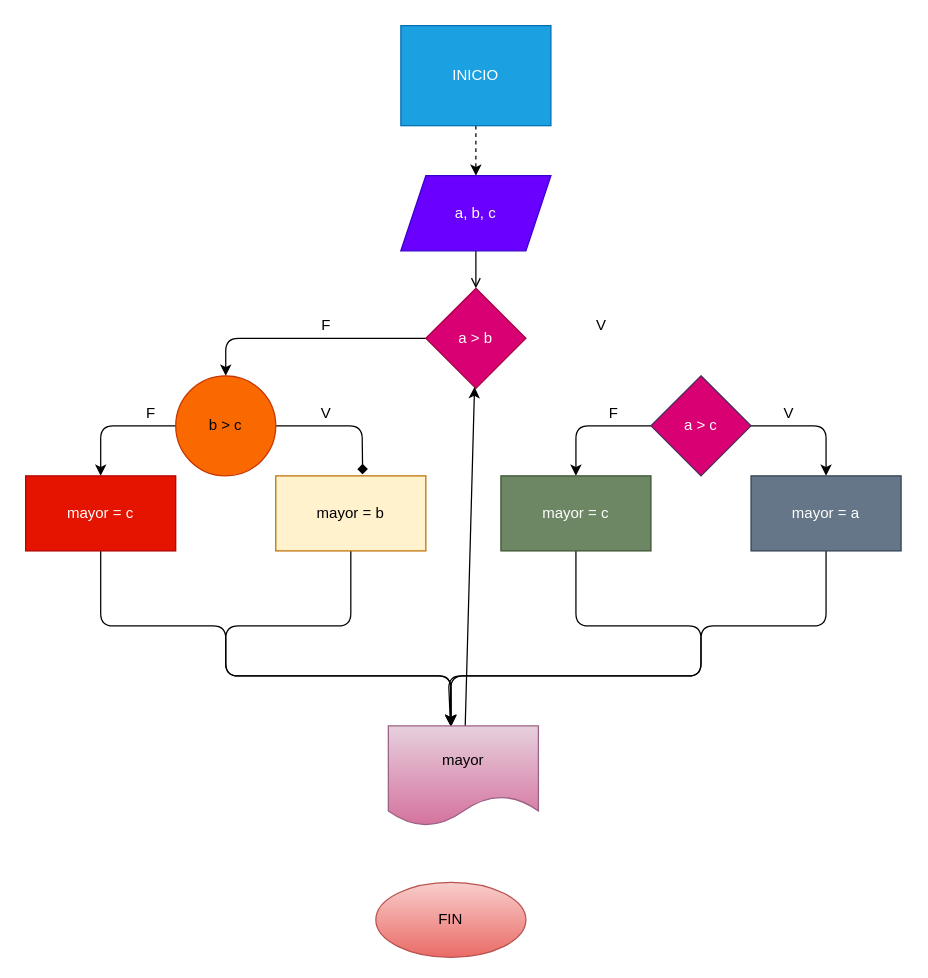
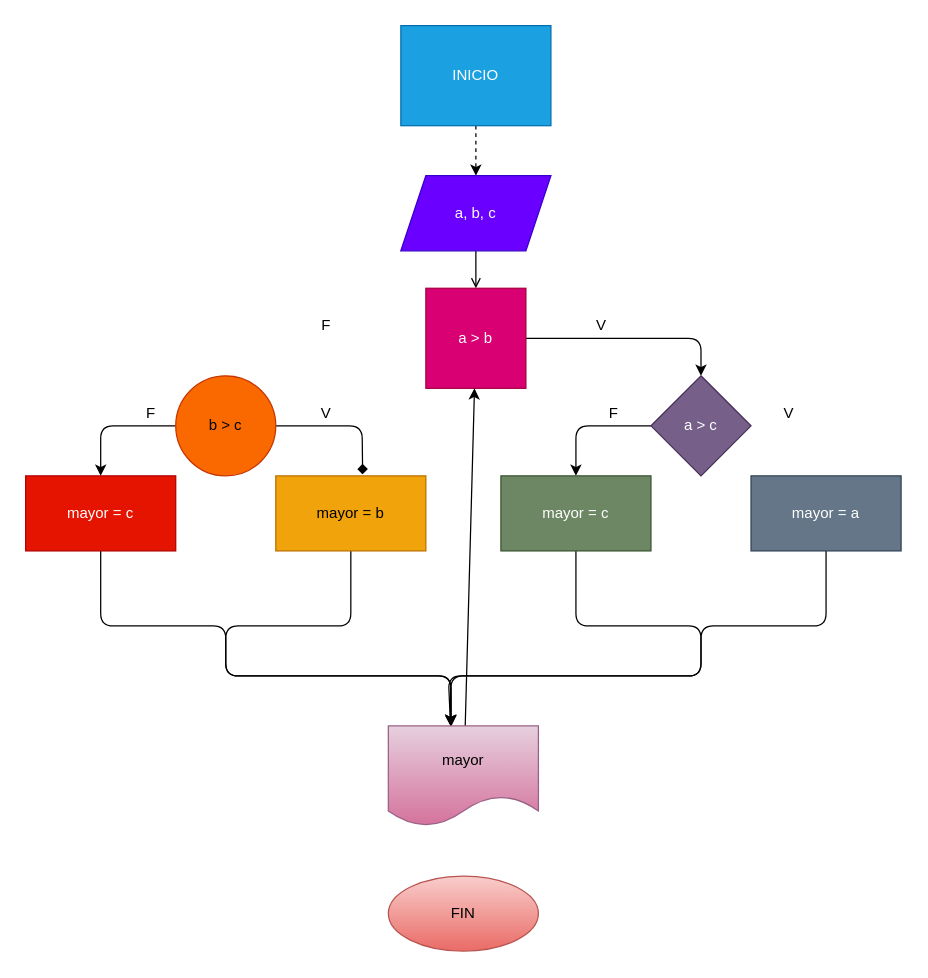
edge "a > b" -> "b > c": removed
node "a > b": shape diamond -> rectangle
edge "a > b" -> "a > c": added
node "a > c": fillcolor #d80073 -> #76608a
edge "a > c" -> "mayor = a": removed
node "mayor = b": fillcolor #fff2cc -> #f0a30a
node "FIN": moved (451, 919) -> (463, 913)
